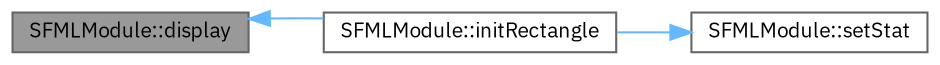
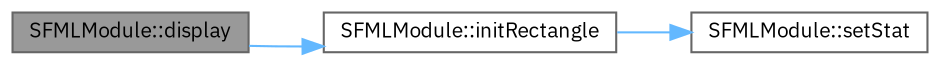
edge "SFMLModule::initRectangle" -> "SFMLModule::display": reversed
